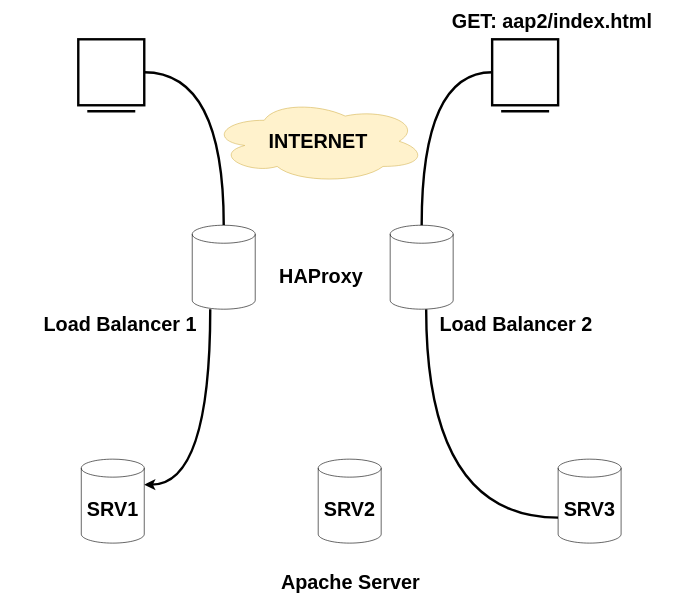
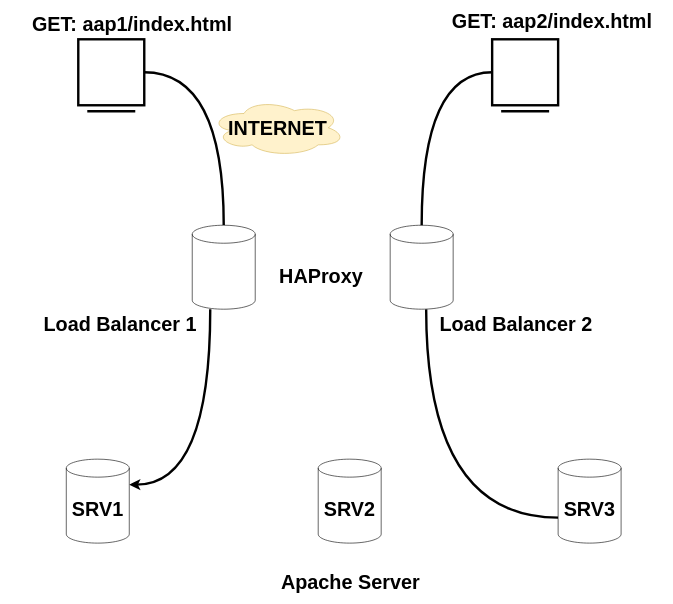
node "GET: aap1/index.html": added
node "INTERNET": size 216x84 -> 135x57
node "SRV1": moved (113, 501) -> (98, 501)
